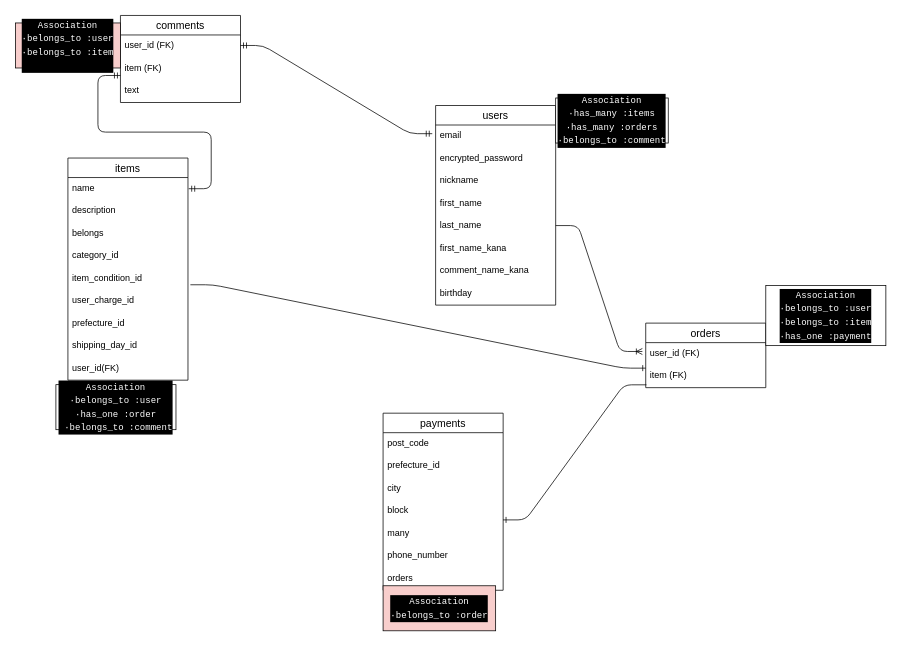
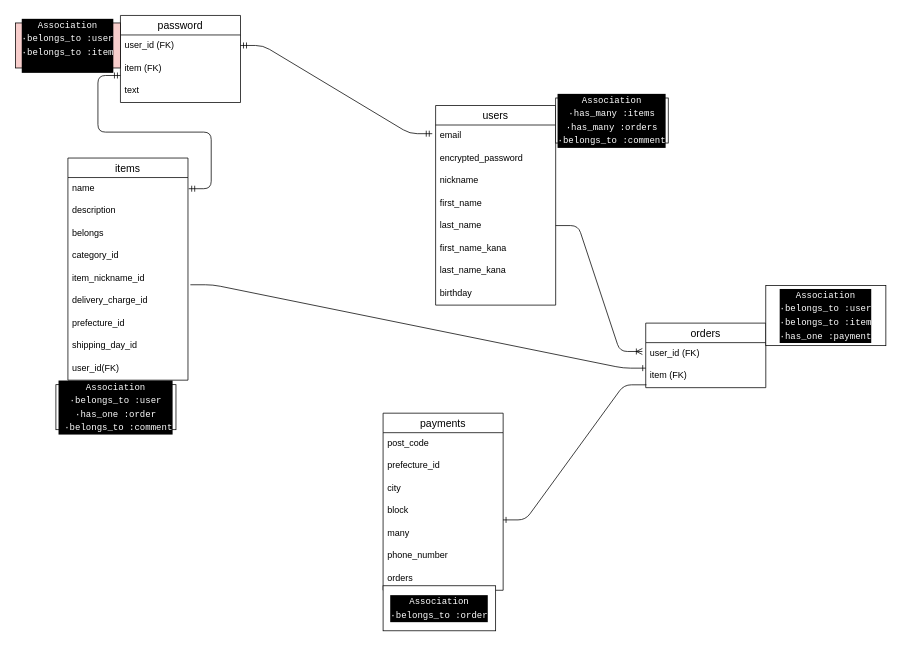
node "comments": label "comments" -> "password"
node "comment_name_kana": label "comment_name_kana" -> "last_name_kana"
node "item_condition_id": label "item_condition_id" -> "item_nickname_id"
node "user_charge_id": label "user_charge_id" -> "delivery_charge_id"
node "Association ·belongs_to :order": fillcolor #f8cecc -> #ffffff
